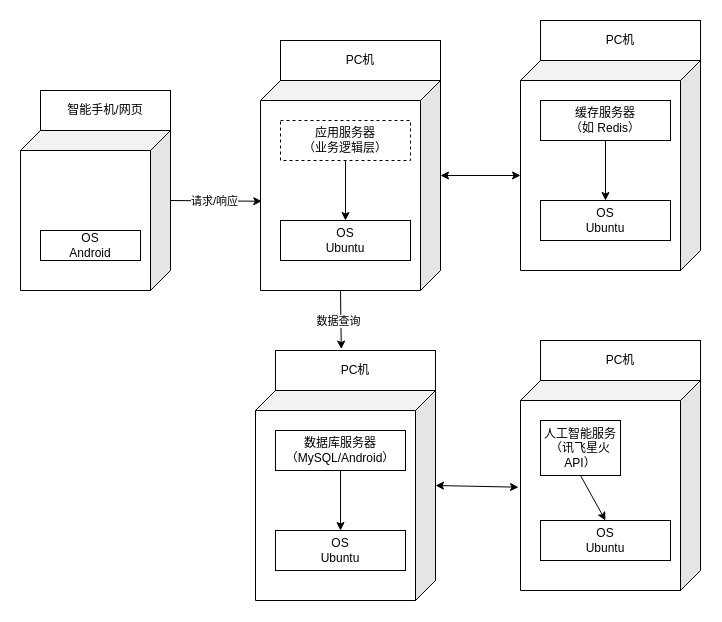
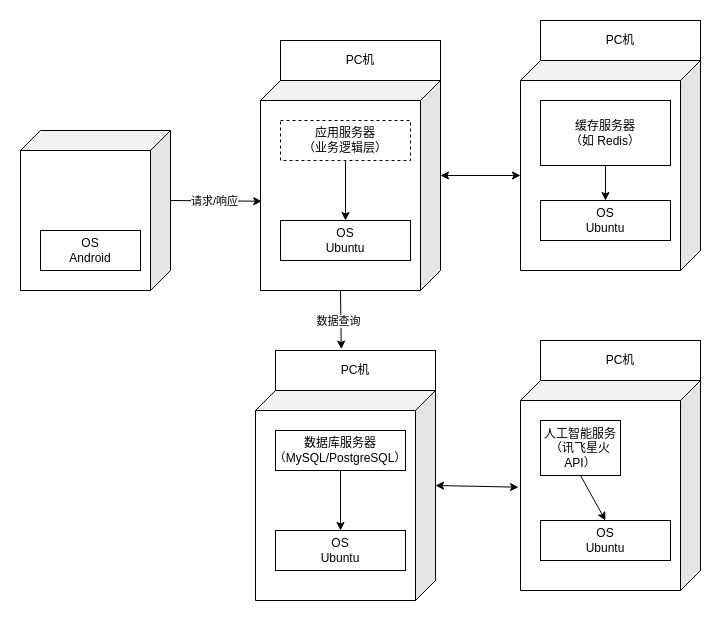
node "智能手机/网页": removed
node "缓存服务器 （如 Redis）": size 130x40 -> 130x65
node "OS Android": size 100x30 -> 100x40
node "数据库服务器 （MySQL/Android）": label "数据库服务器 （MySQL/Android）" -> "数据库服务器 （MySQL/PostgreSQL）"
